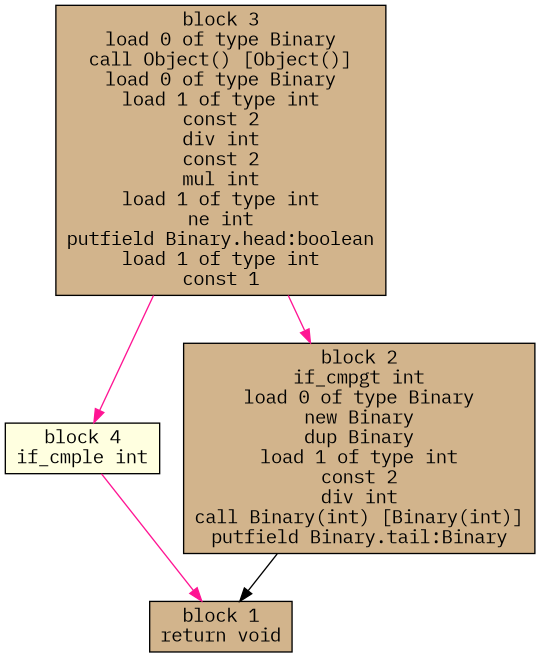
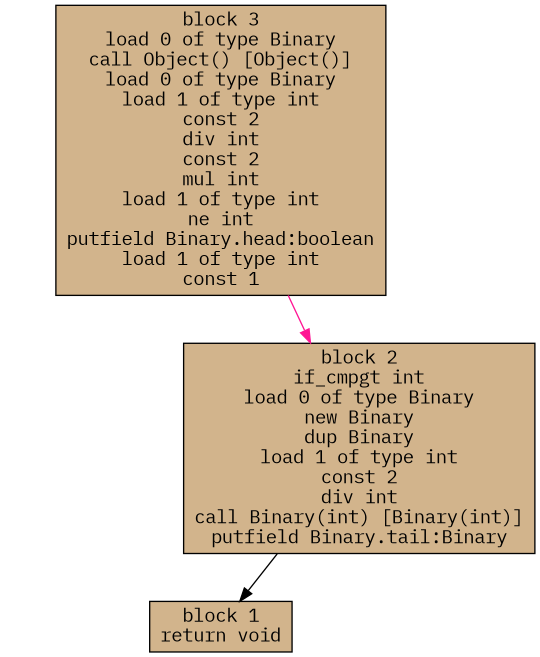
node "block 4 if_cmple int": removed
